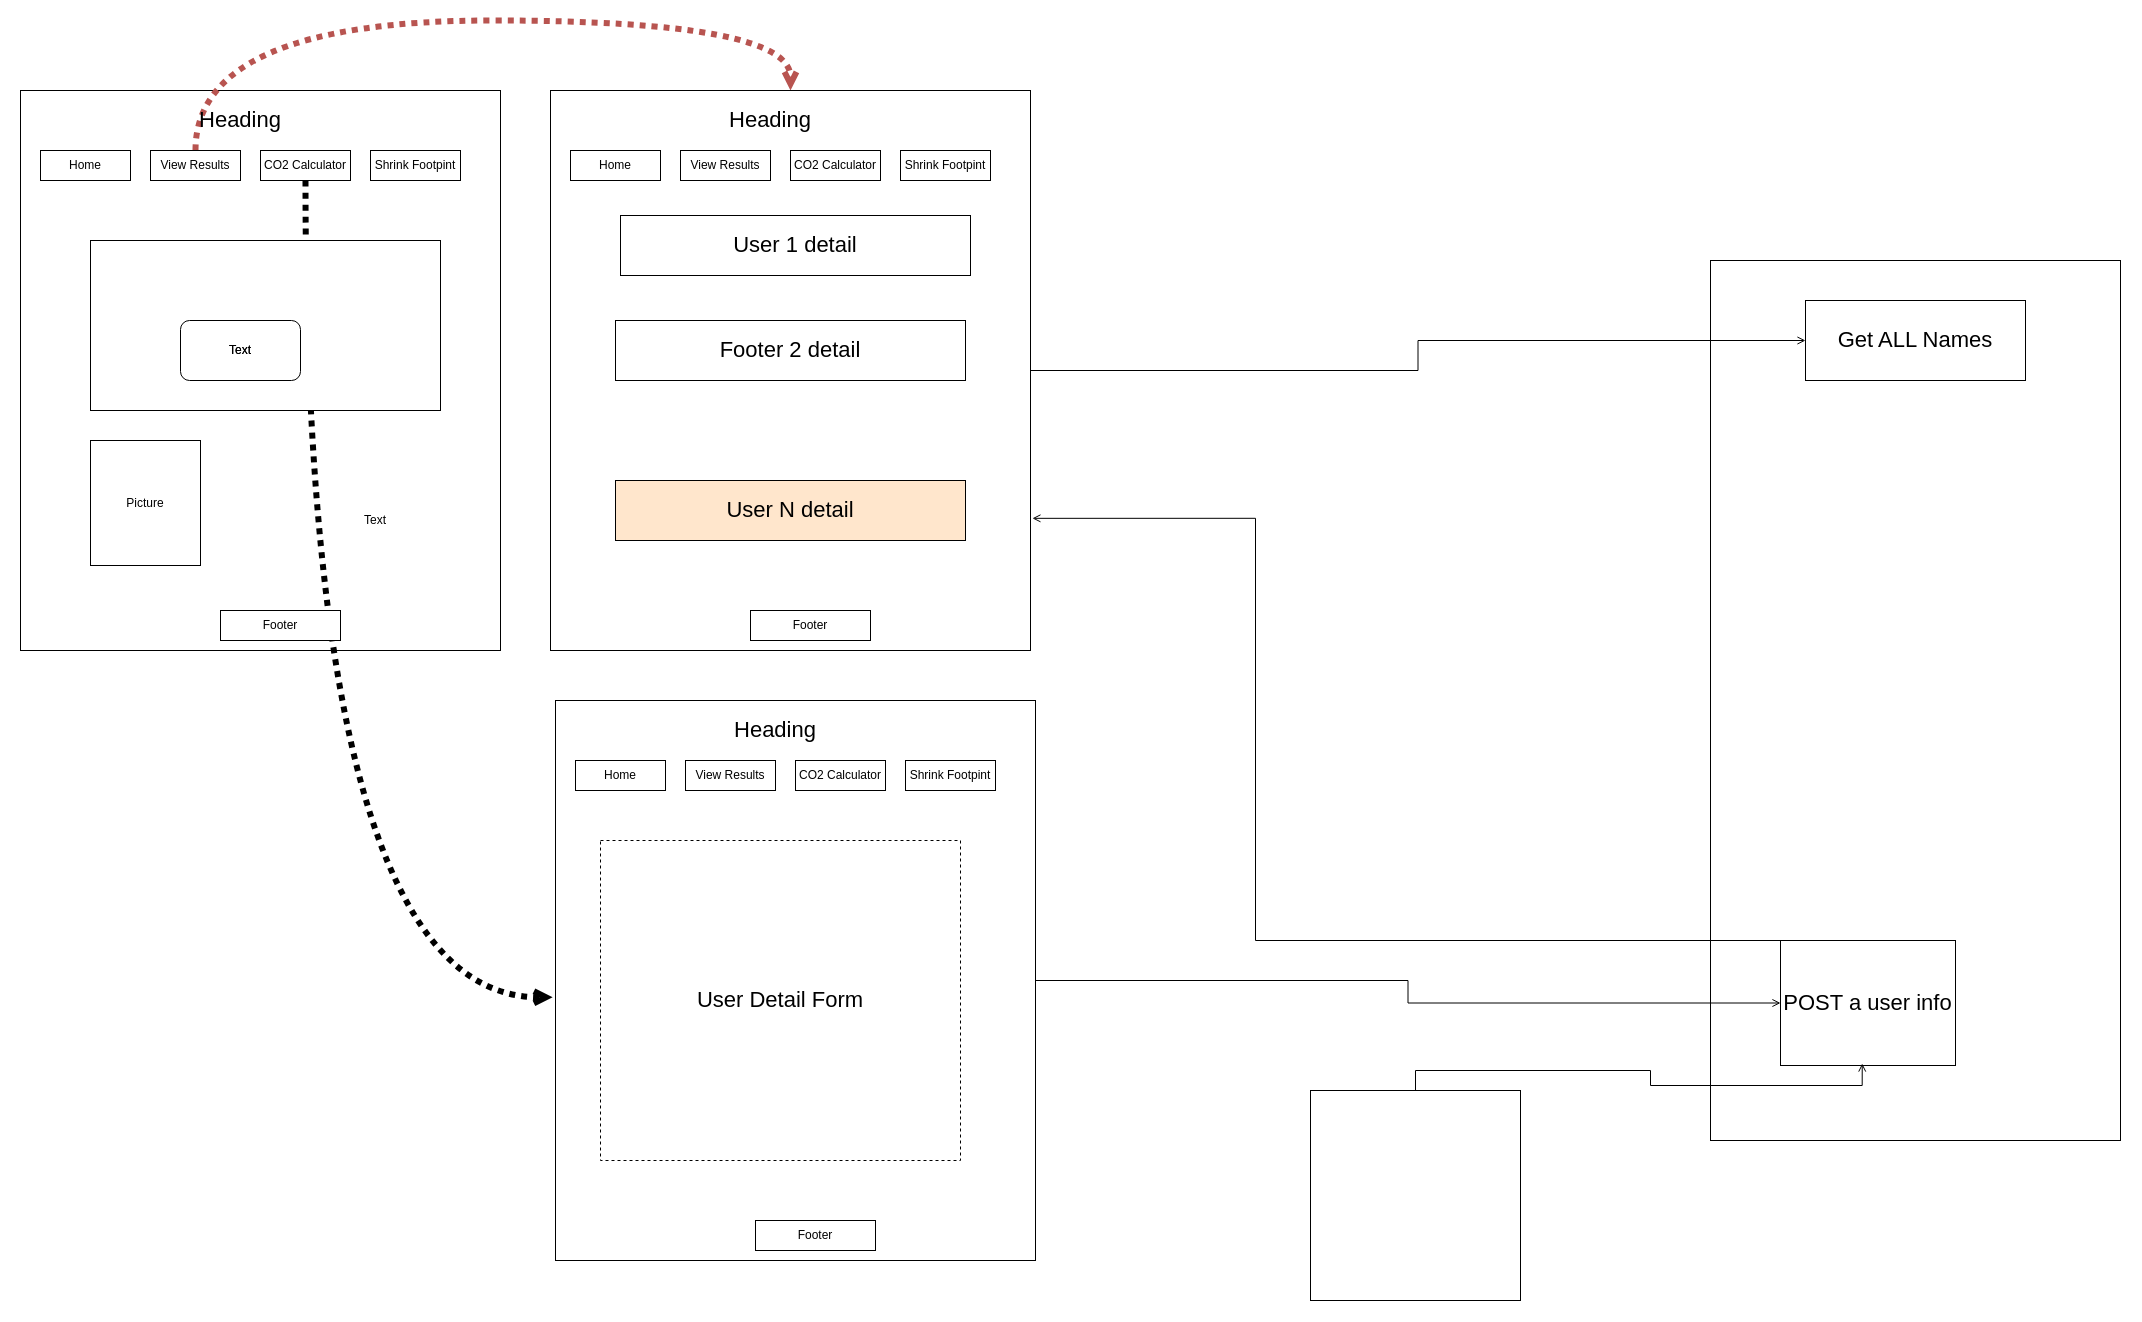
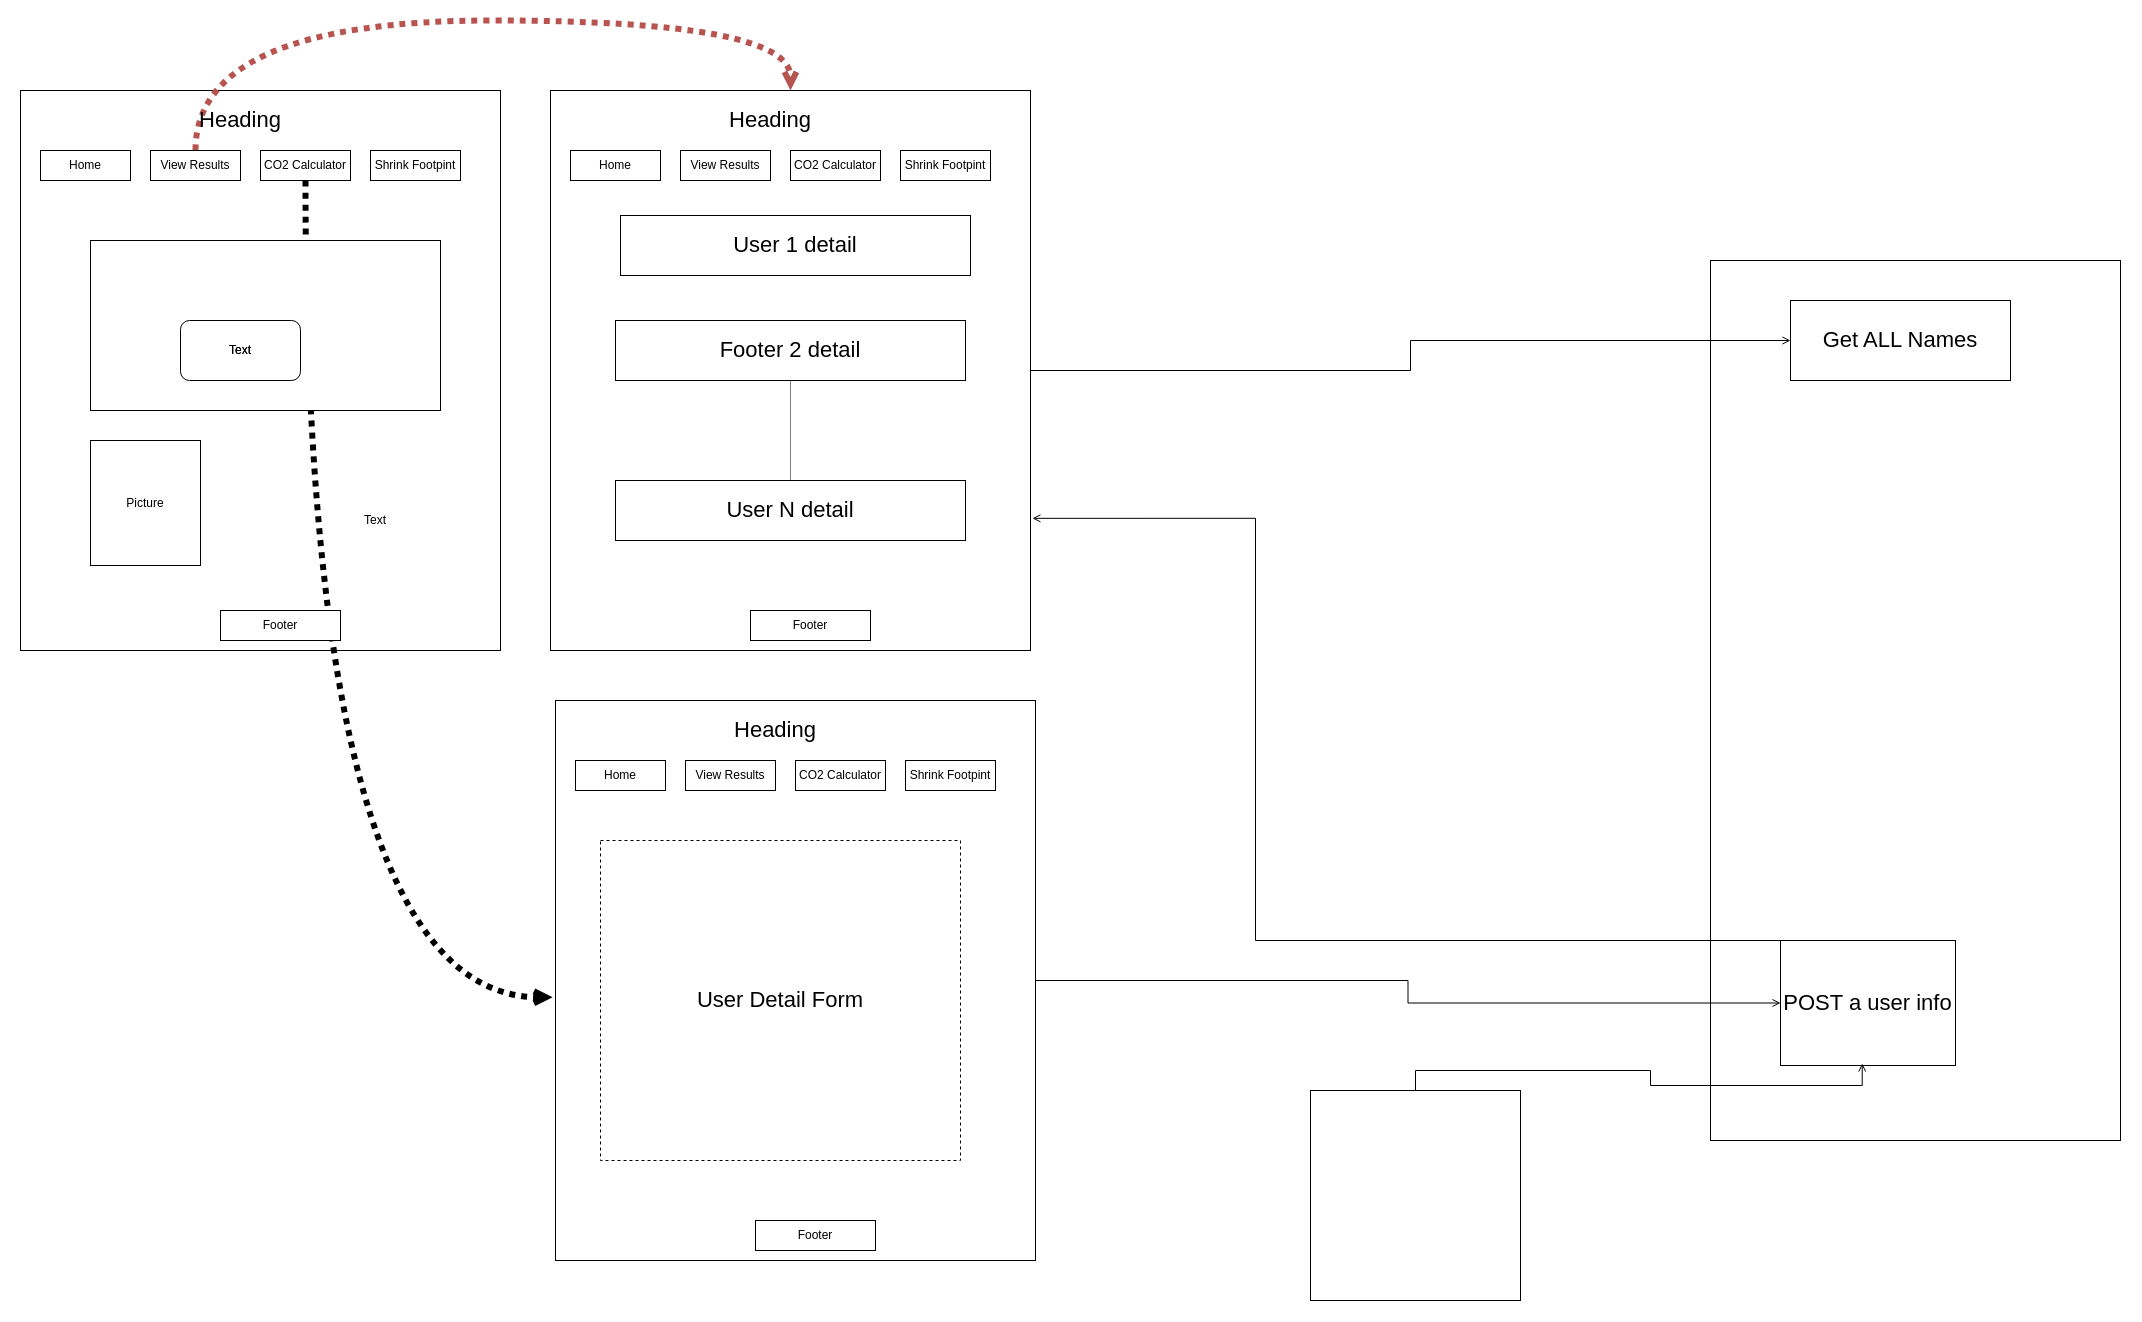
node "Get ALL Names": moved (1916, 341) -> (1901, 341)
edge "Footer 2 detail" -- "User N detail": added
node "User N detail": fillcolor #ffe6cc -> #ffffff
